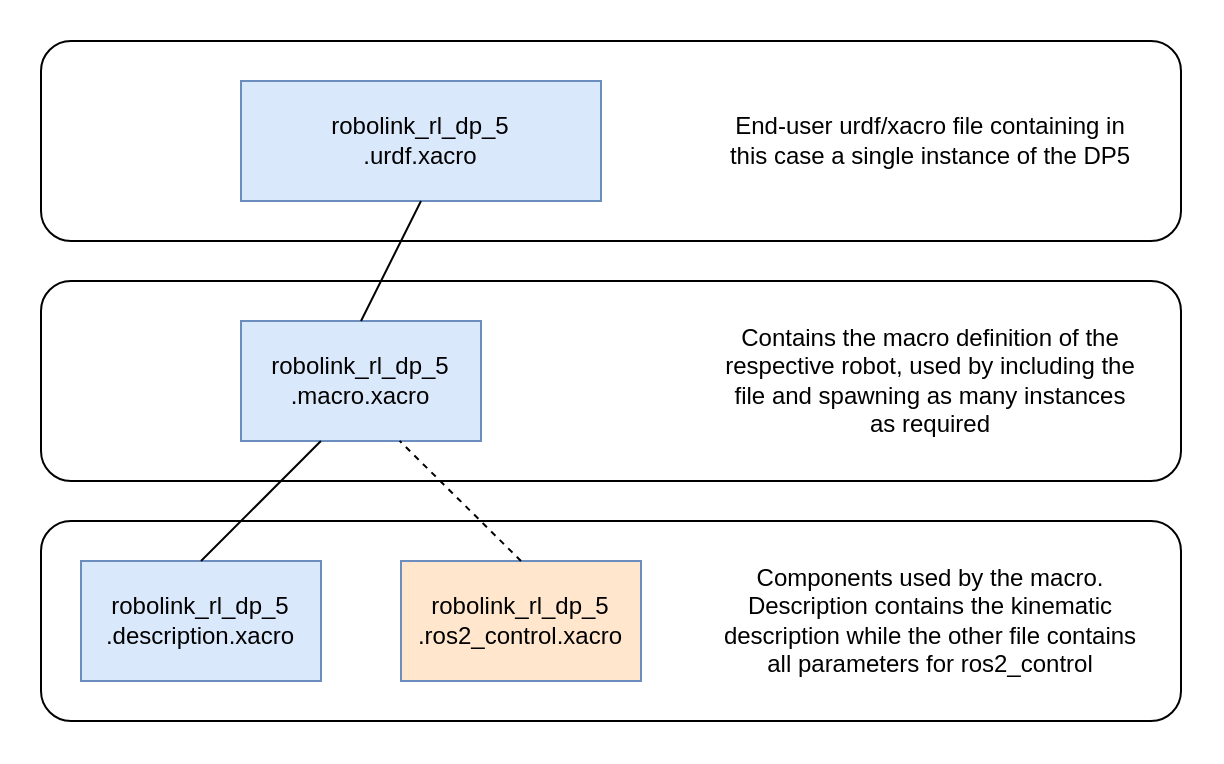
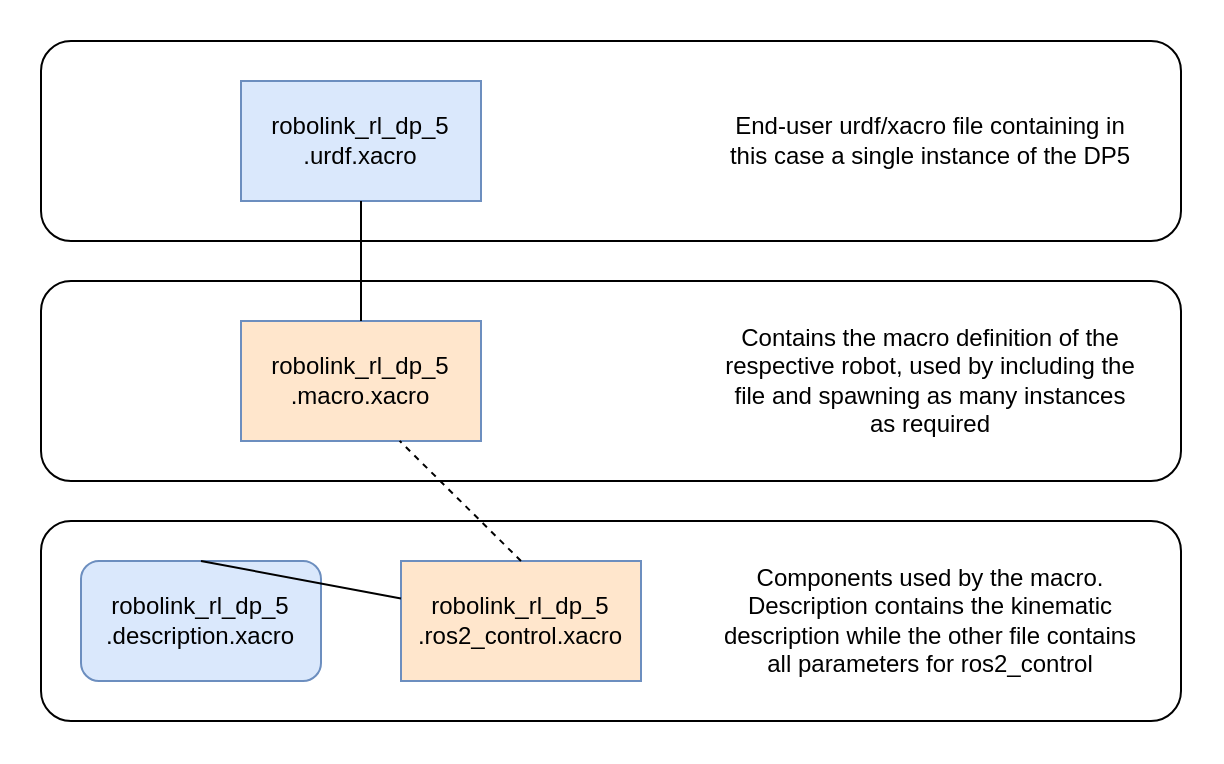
node "robolink_rl_dp_5 .urdf.xacro": size 360x120 -> 240x120
node "robolink_rl_dp_5 .macro.xacro": fillcolor #dae8fc -> #ffe6cc
edge "robolink_rl_dp_5 .macro.xacro" -- "robolink_rl_dp_5 .description.xacro": now "robolink_rl_dp_5 .ros2_control.xacro" -- "robolink_rl_dp_5 .description.xacro"
node "robolink_rl_dp_5 .description.xacro": shape rectangle -> rounded rectangle
